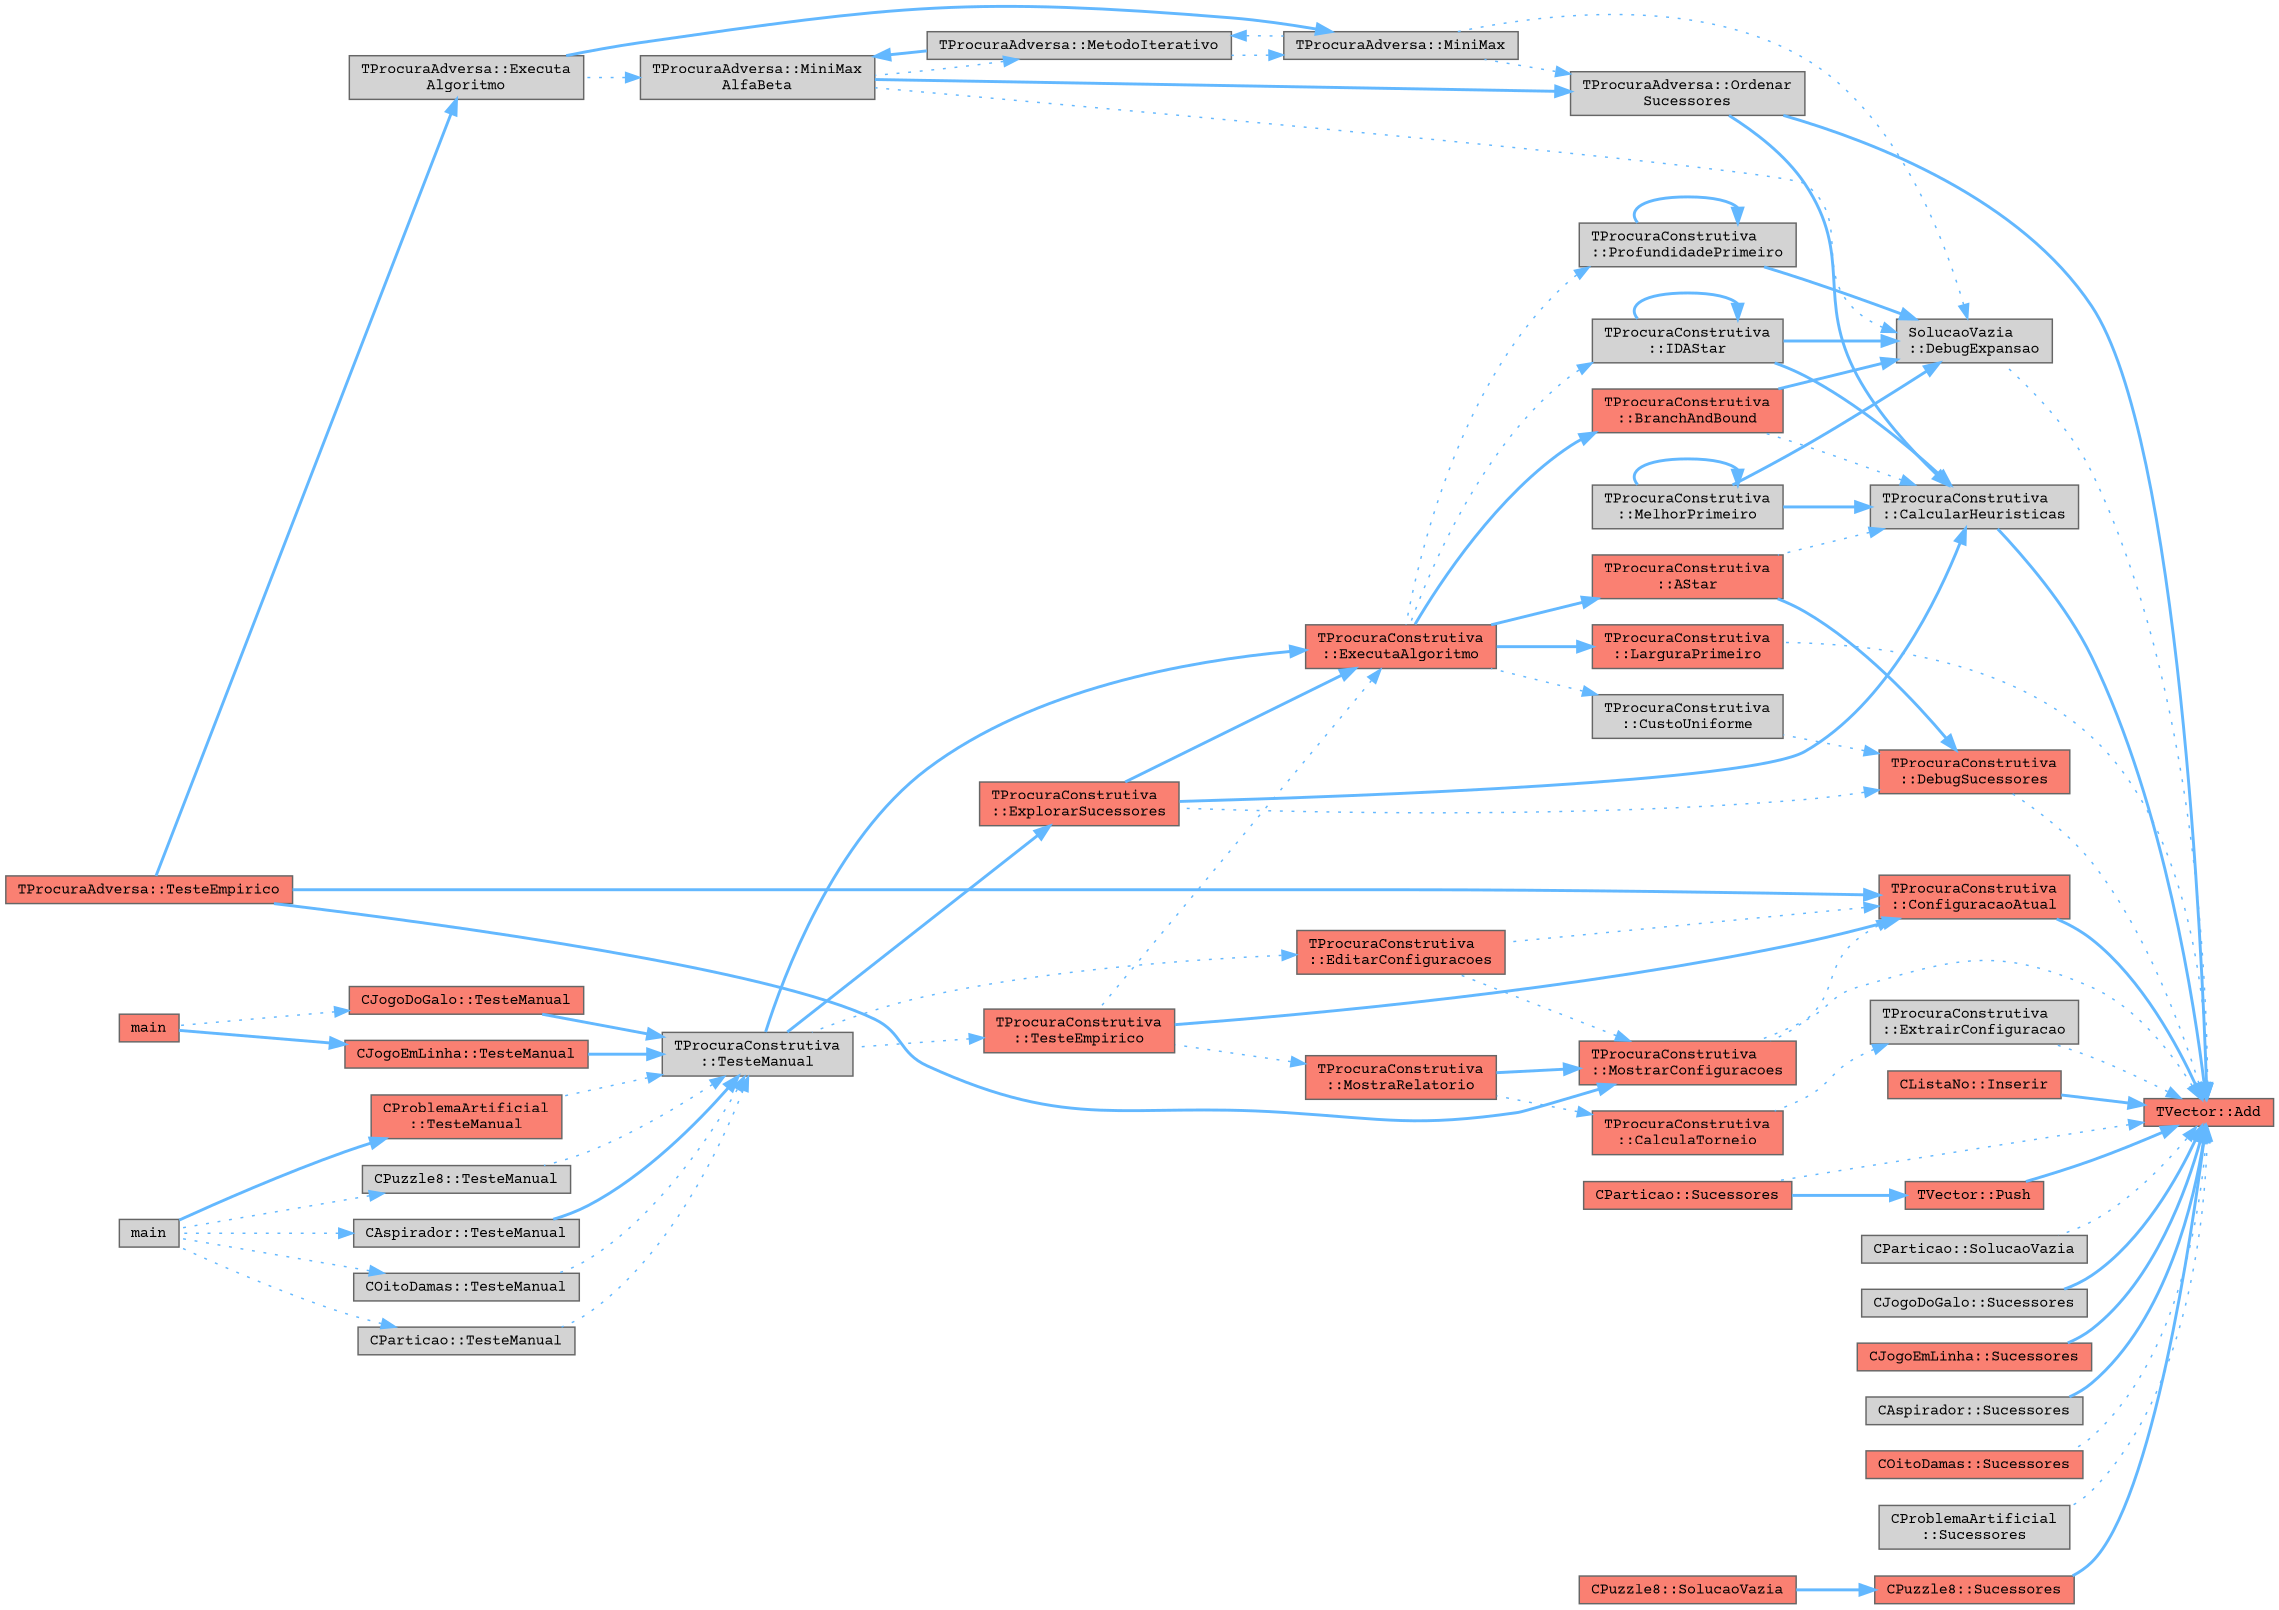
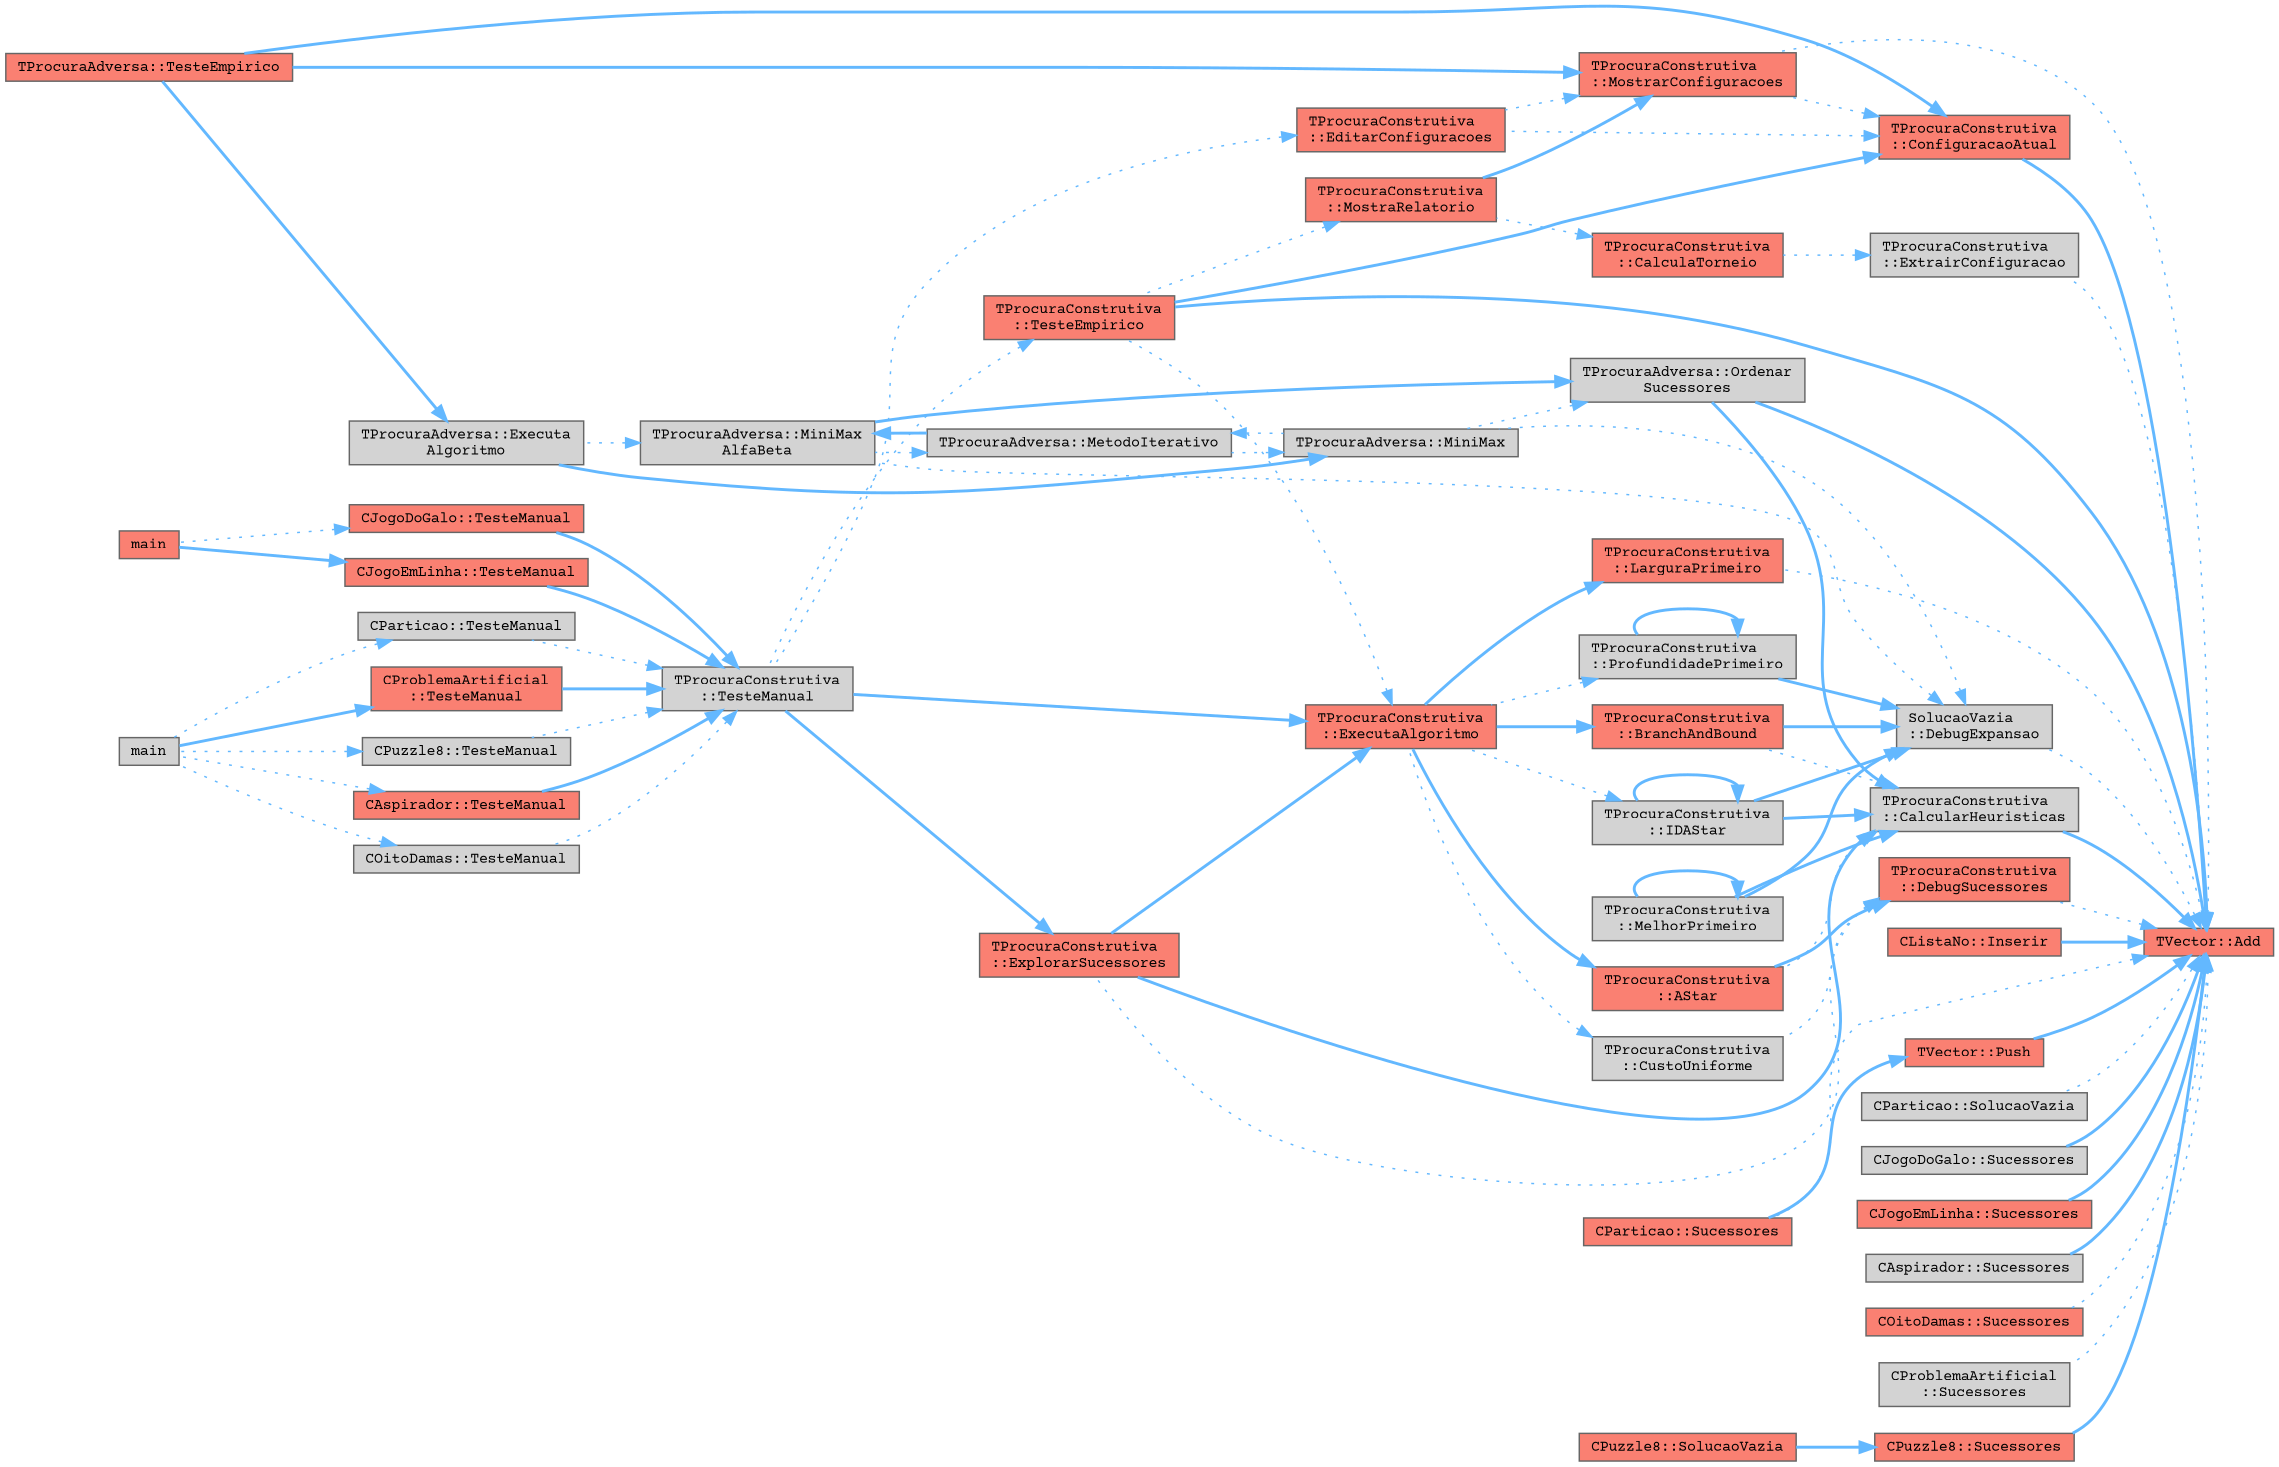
edge "TProcuraConstrutiva ::TesteEmpirico" -> "TVector::Add": added
edge "CProblemaArtificial ::TesteManual" -> "TProcuraConstrutiva ::TesteManual": style dotted -> bold
node "CAspirador::TesteManual": fillcolor lightgrey -> salmon
